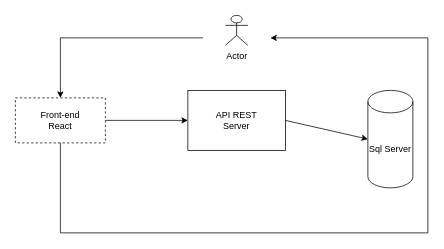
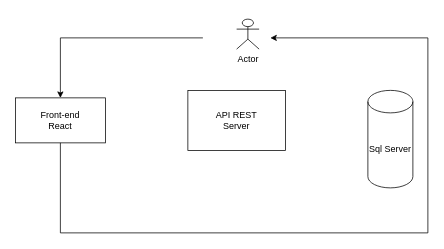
node "Actor": moved (237, 30) -> (248, 34)
node "Front-end React": style dashed -> solid
edge "Front-end React" -> "API REST Server": removed
edge "API REST Server" -> "Sql Server": removed
